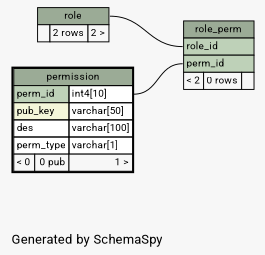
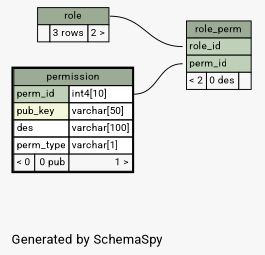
node "role": text "2 rows" -> "3 rows"
node "role_perm": text "0 rows" -> "0 des"
